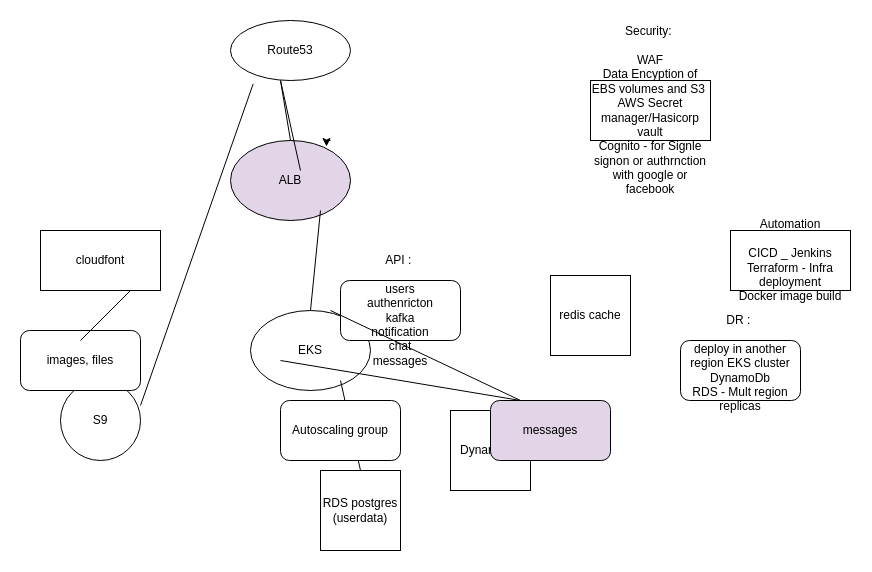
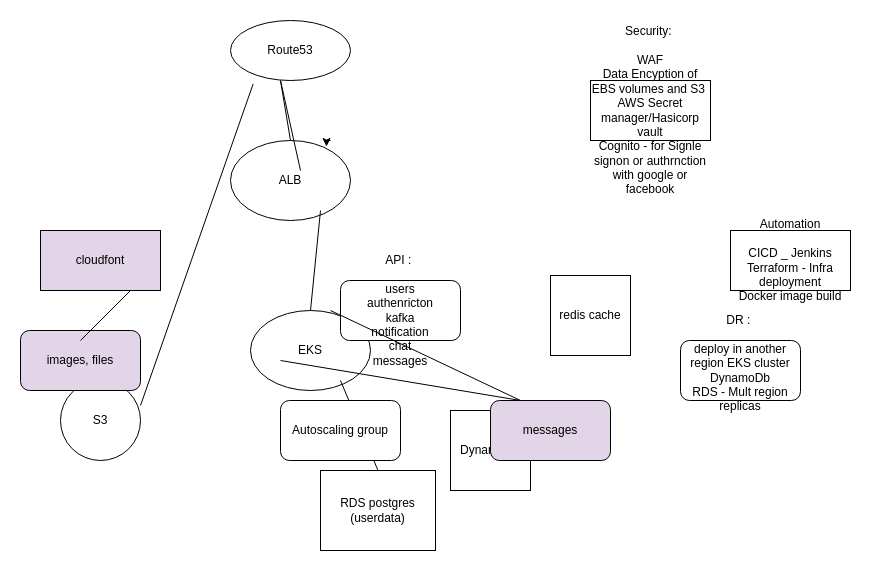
node "ALB": fillcolor #e1d5e7 -> #ffffff
node "cloudfont": fillcolor #ffffff -> #e1d5e7
node "images, files": fillcolor #ffffff -> #e1d5e7
node "S9": label "S9" -> "S3"
node "RDS postgres (userdata)": size 80x80 -> 115x80
